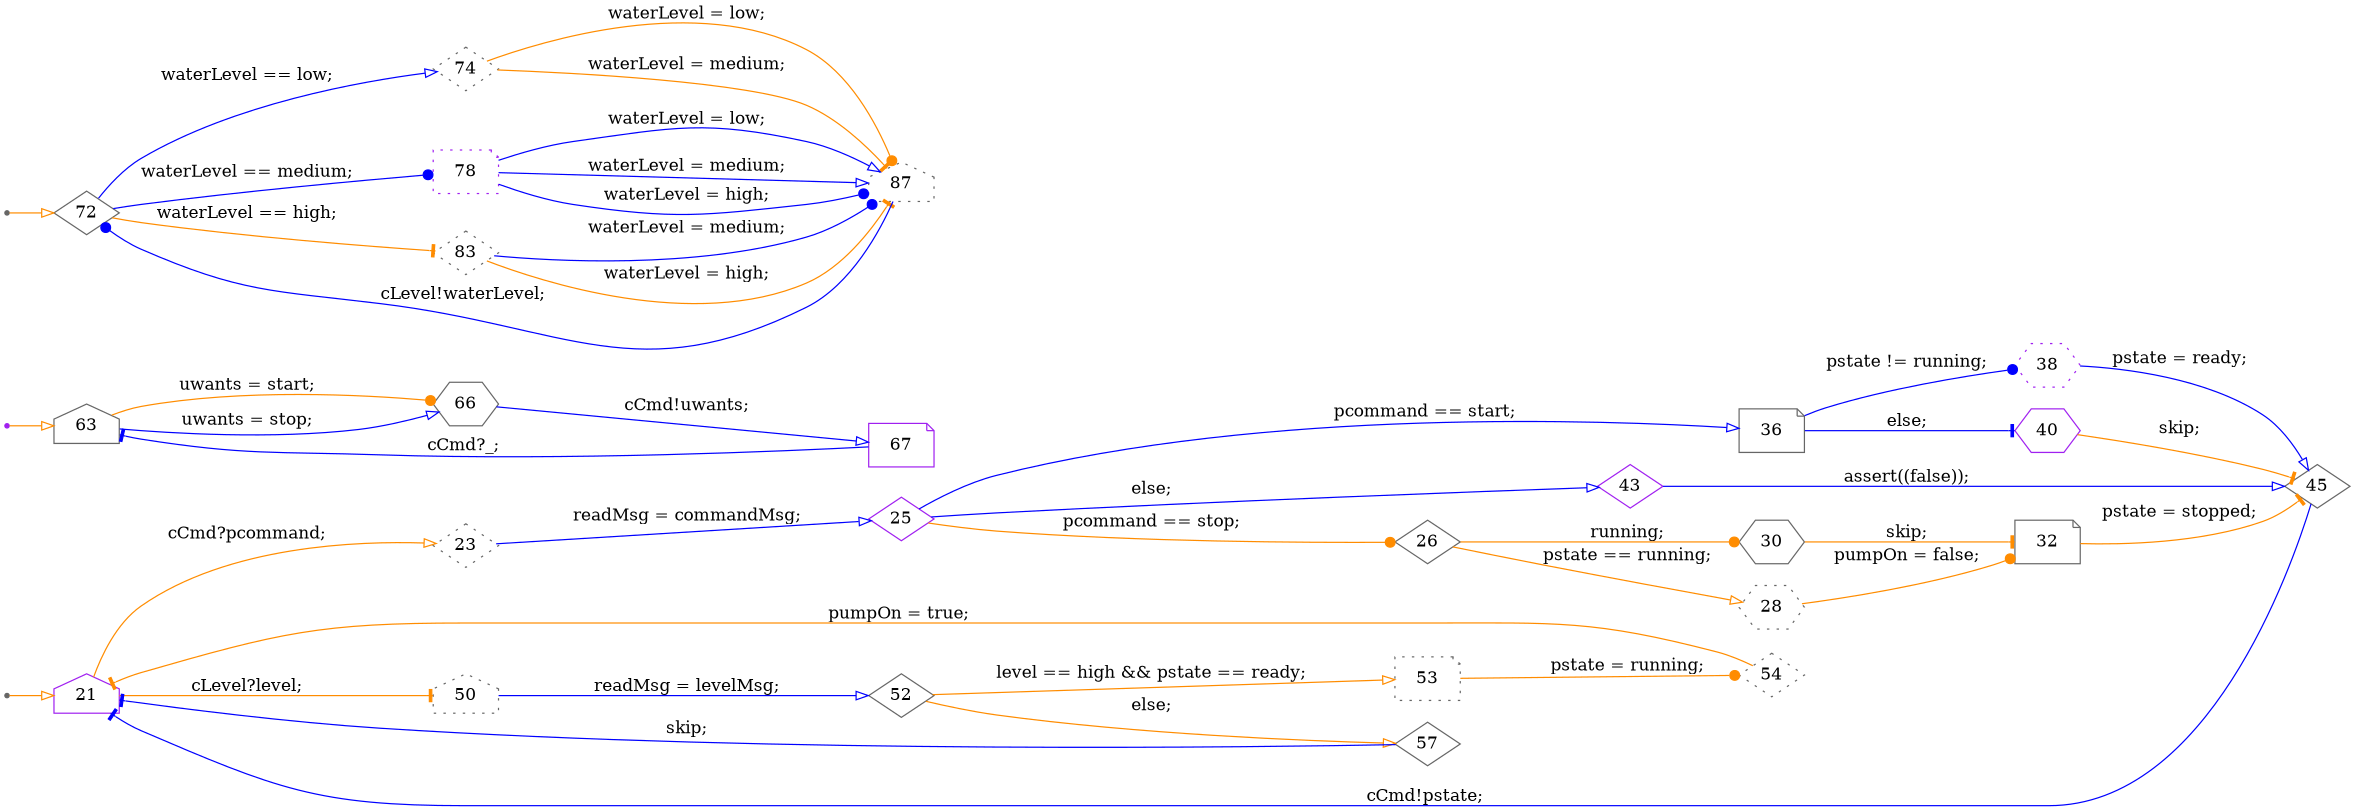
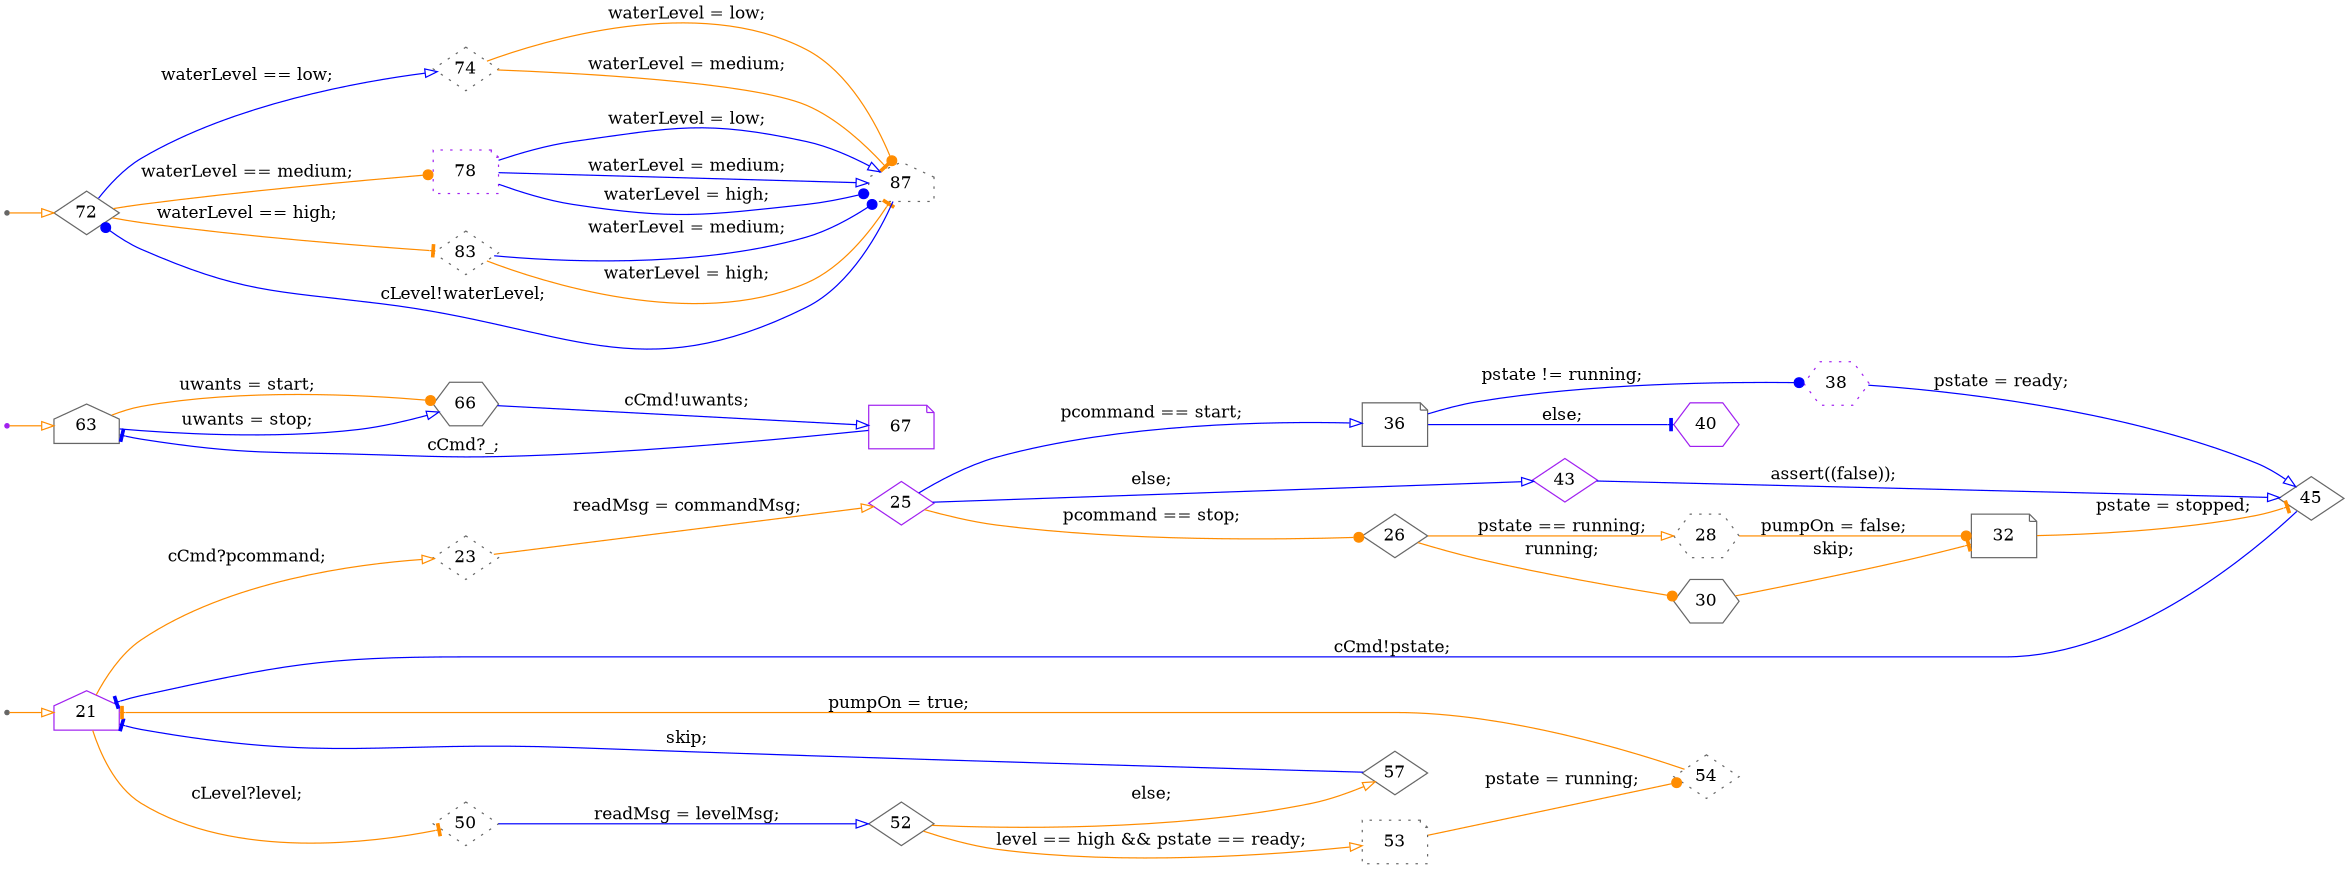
edge "72" -> "78": color blue -> darkorange
edge "40" -> "45": removed, label "skip;"
edge "23" -> "25": color blue -> darkorange
node "50": shape house -> diamond
